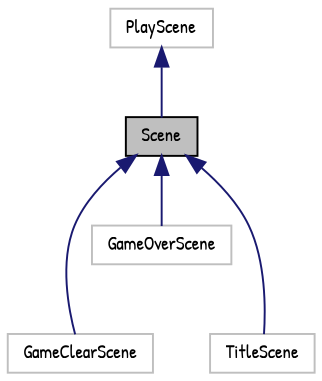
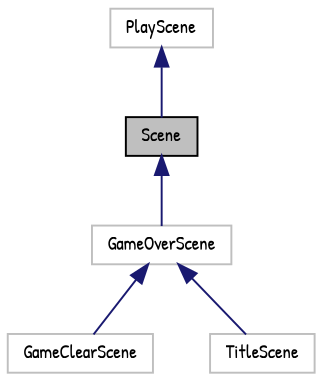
edge "TitleScene" -> "Scene": now "TitleScene" -> "GameOverScene"
edge "GameClearScene" -> "Scene": now "GameClearScene" -> "GameOverScene"
